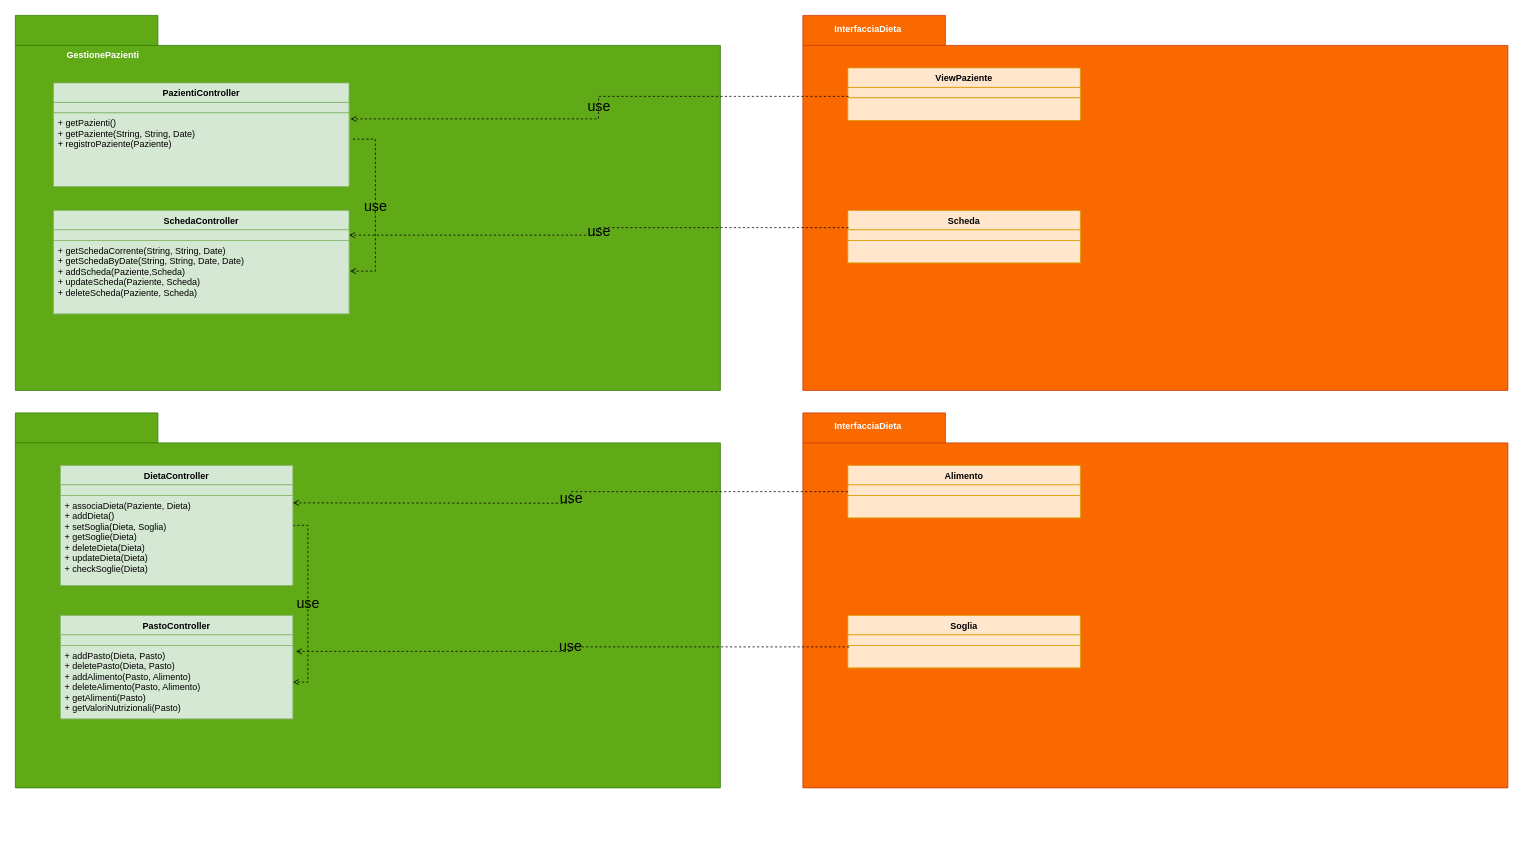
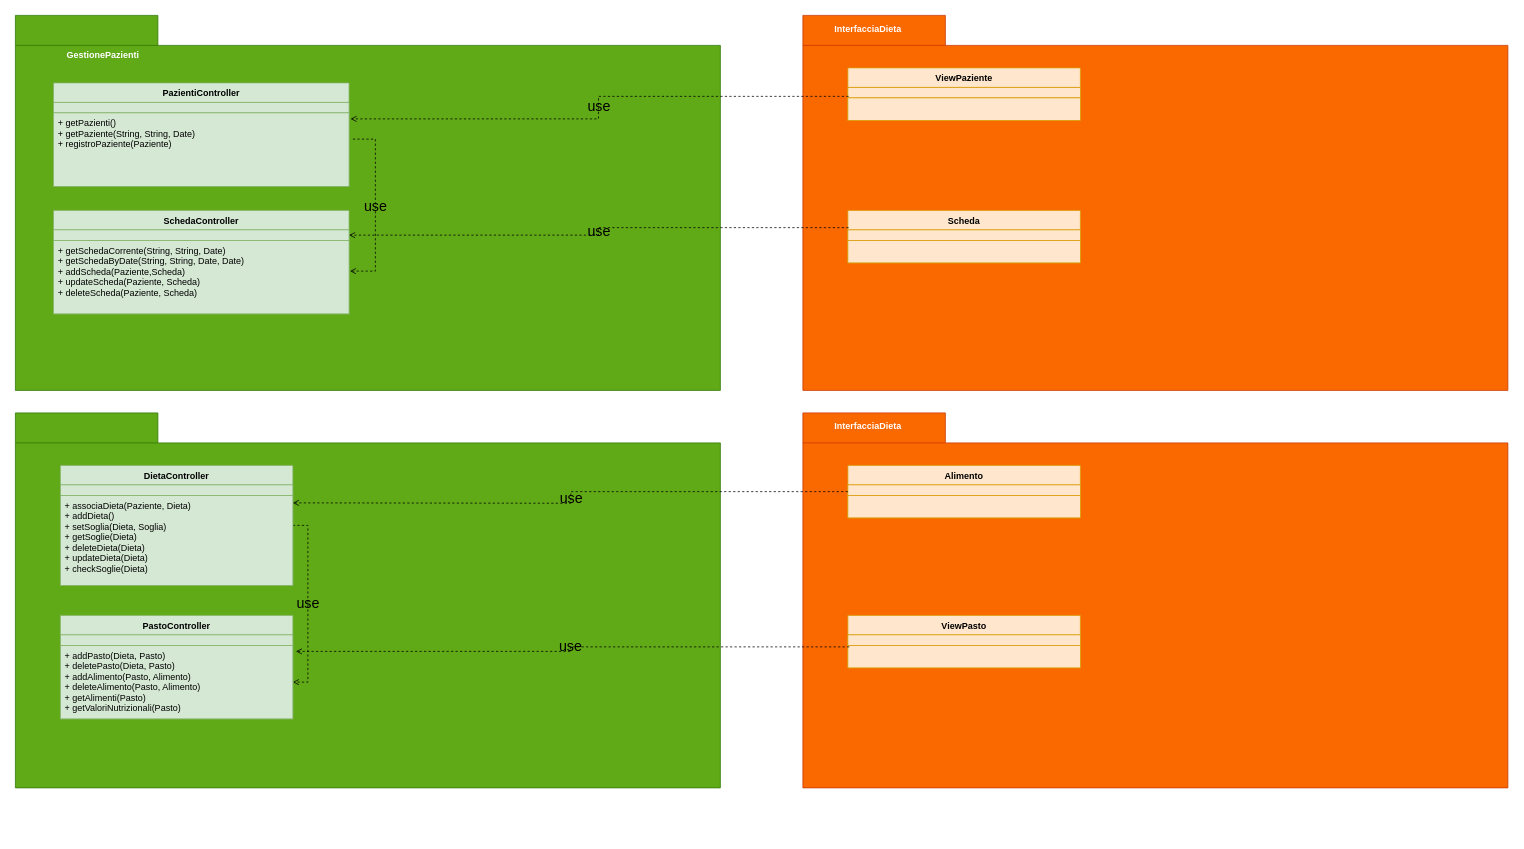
node "Soglia": label "Soglia" -> "ViewPasto"
